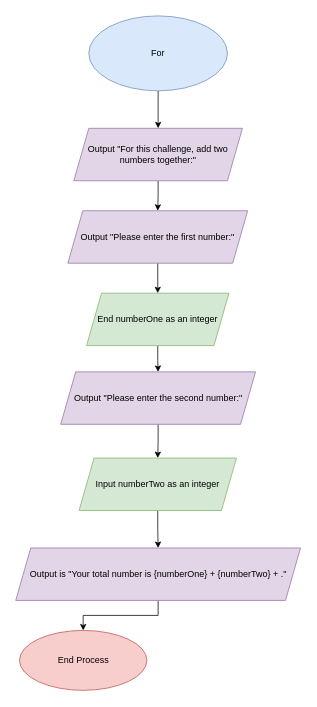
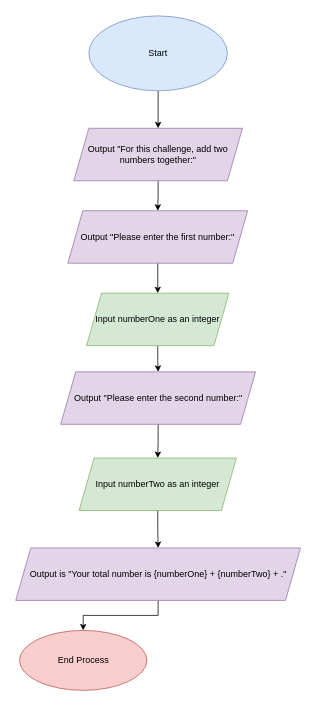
node "For": label "For" -> "Start"
node "End numberOne as an integer": label "End numberOne as an integer" -> "Input numberOne as an integer"
